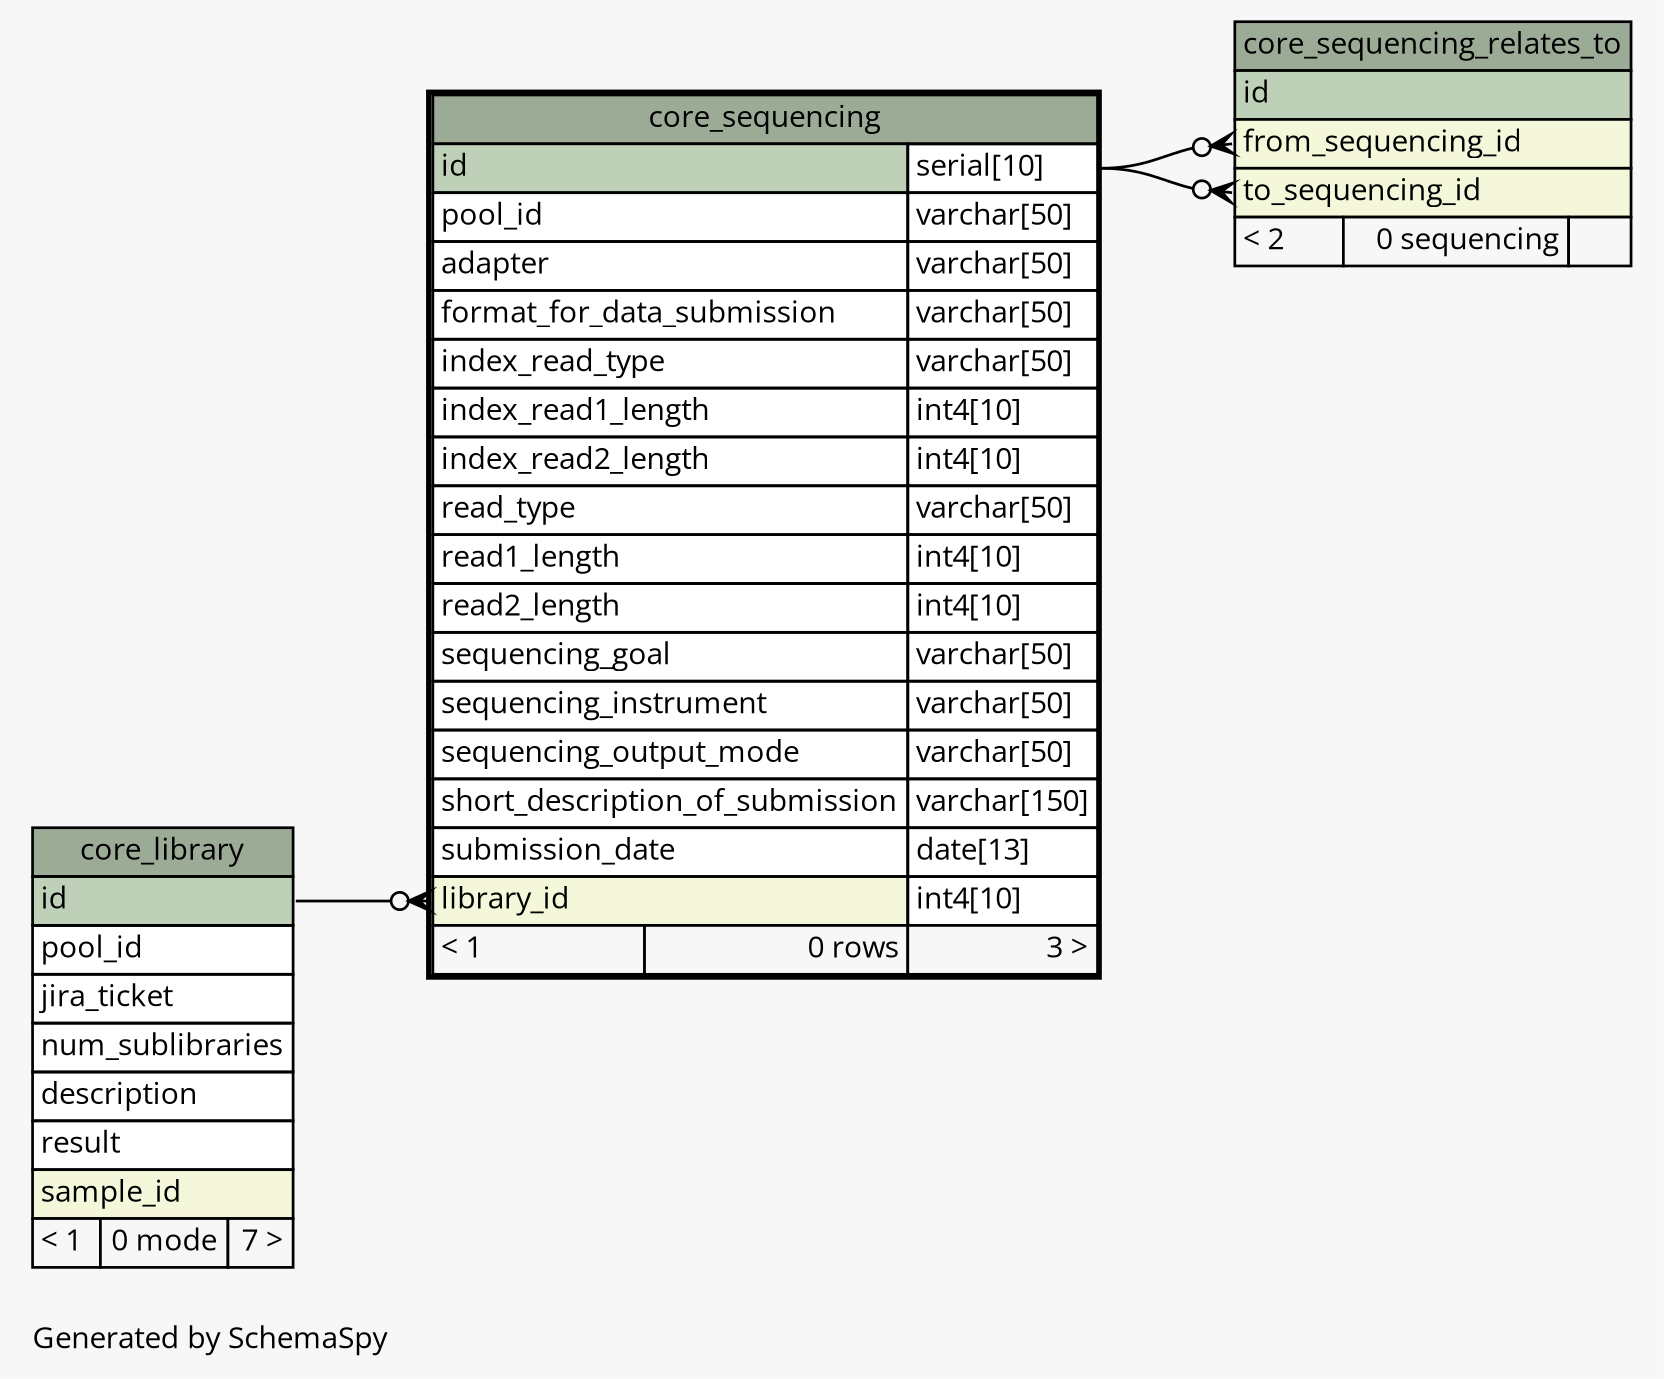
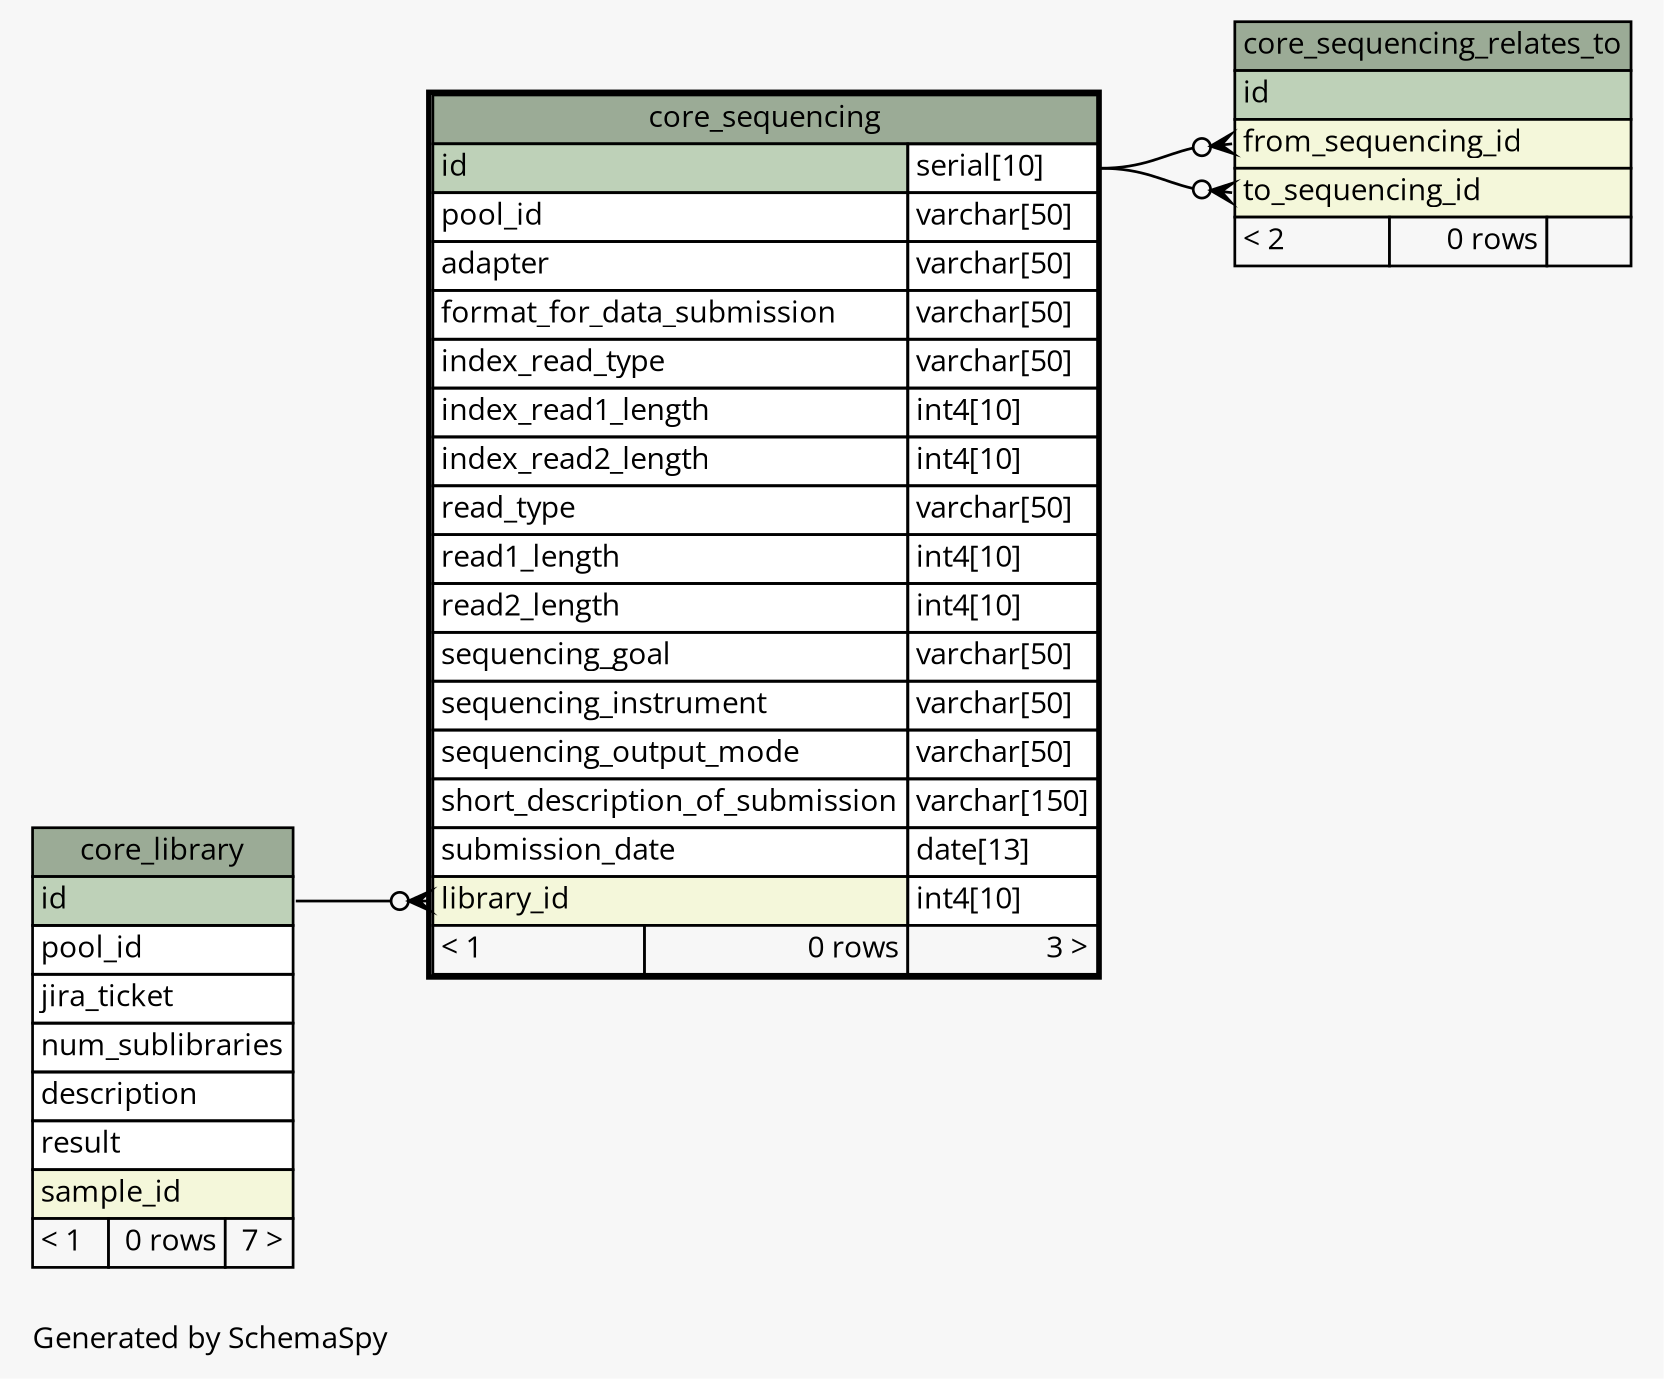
node "core_sequencing_relates_to": text "0 sequencing" -> "0 rows"
node "core_library": text "0 mode" -> "0 rows"
